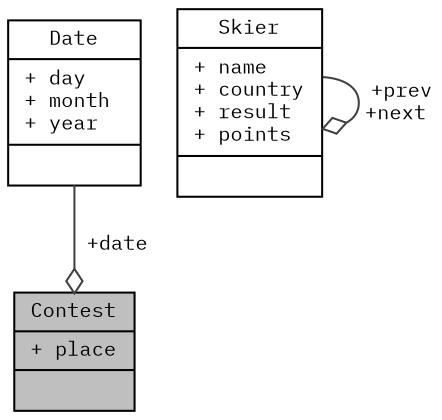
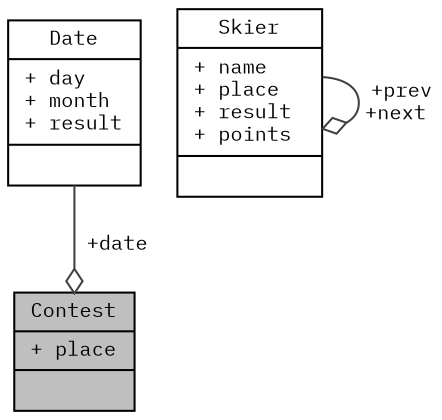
node "Skier": text "+ country" -> "+ place"
node "Date": text "+ year" -> "+ result"
